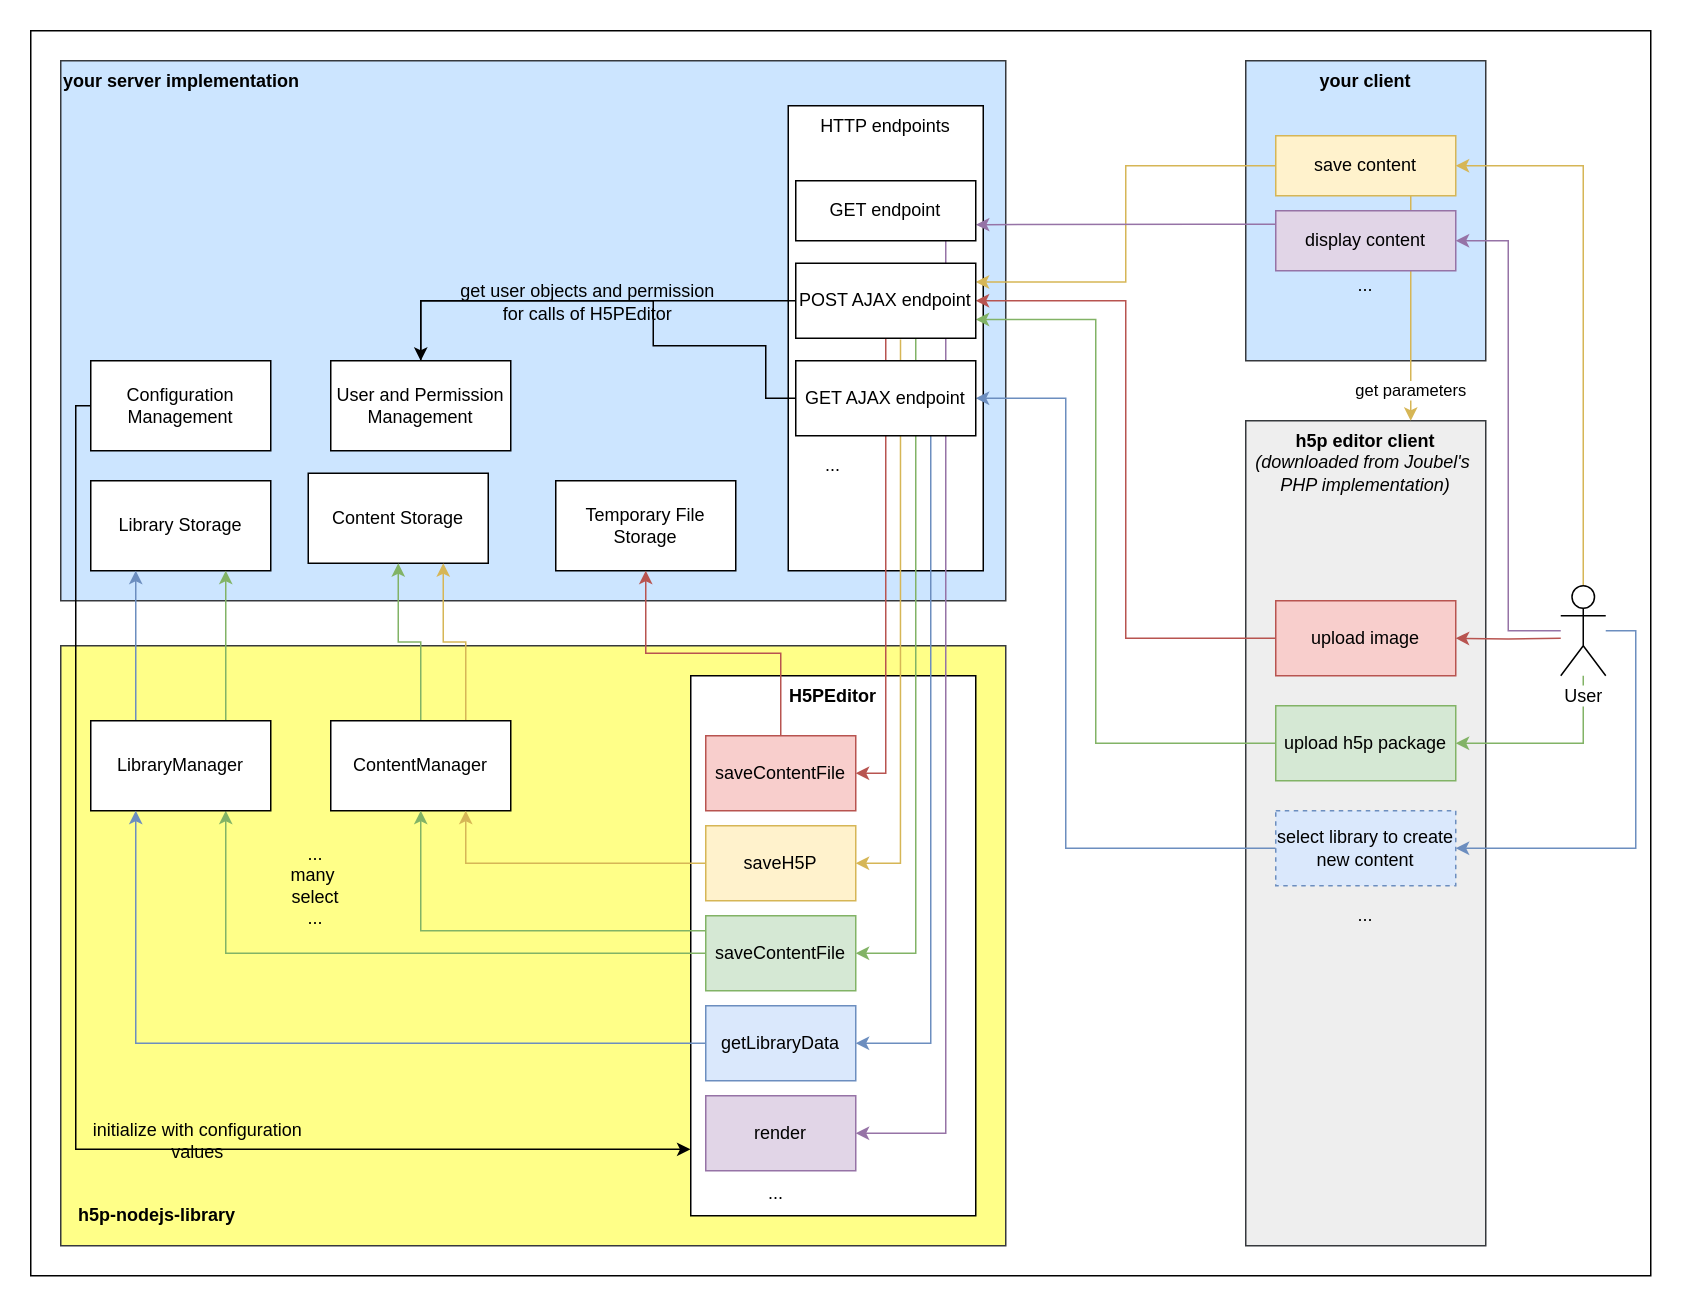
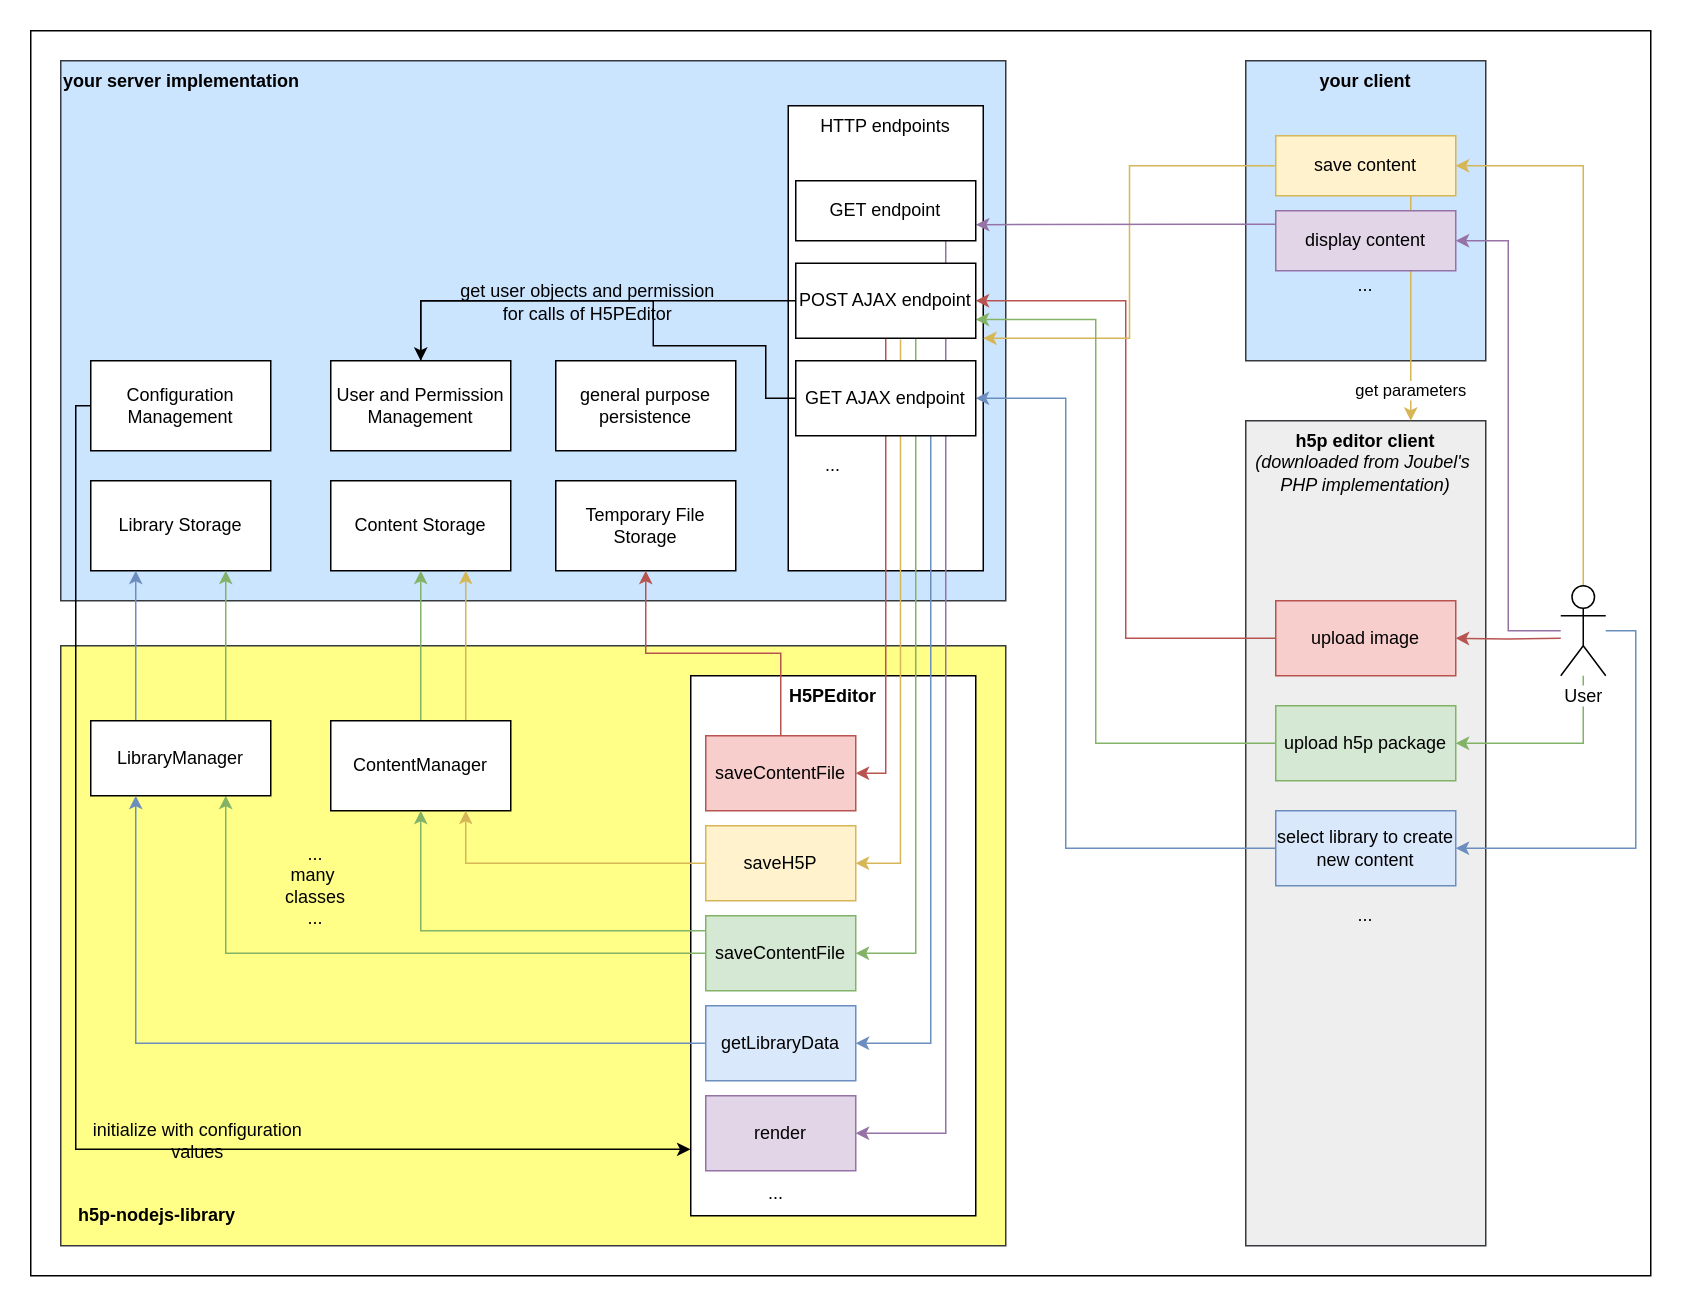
edge "save content" -> "POST AJAX endpoint": now "save content" -> "HTTP endpoints"
node "general purpose persistence": added
node "Content Storage": moved (398, 518) -> (421, 526)
node "LibraryManager": size 180x90 -> 180x75
node "select library to create new content": style dashed -> solid
node "... many select ...": label "... many select ..." -> "... many classes ..."
